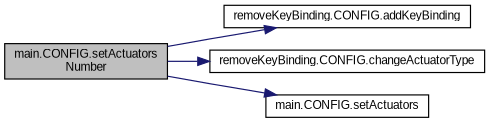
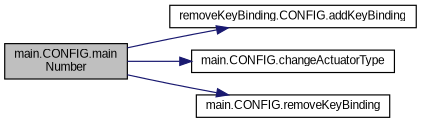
node "main.CONFIG.setActuators Number": label "main.CONFIG.setActuators Number" -> "main.CONFIG.main Number"
node "removeKeyBinding.CONFIG.changeActuatorType": label "removeKeyBinding.CONFIG.changeActuatorType" -> "main.CONFIG.changeActuatorType"
node "main.CONFIG.setActuators": label "main.CONFIG.setActuators" -> "main.CONFIG.removeKeyBinding"
